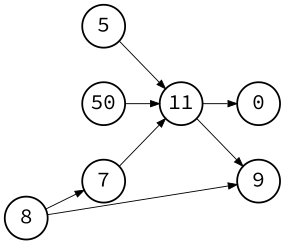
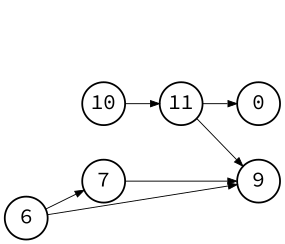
node "5": removed
node "50": label "50" -> "10"
edge "7" -> "11": now "7" -> "9"
node "8": label "8" -> "6"
